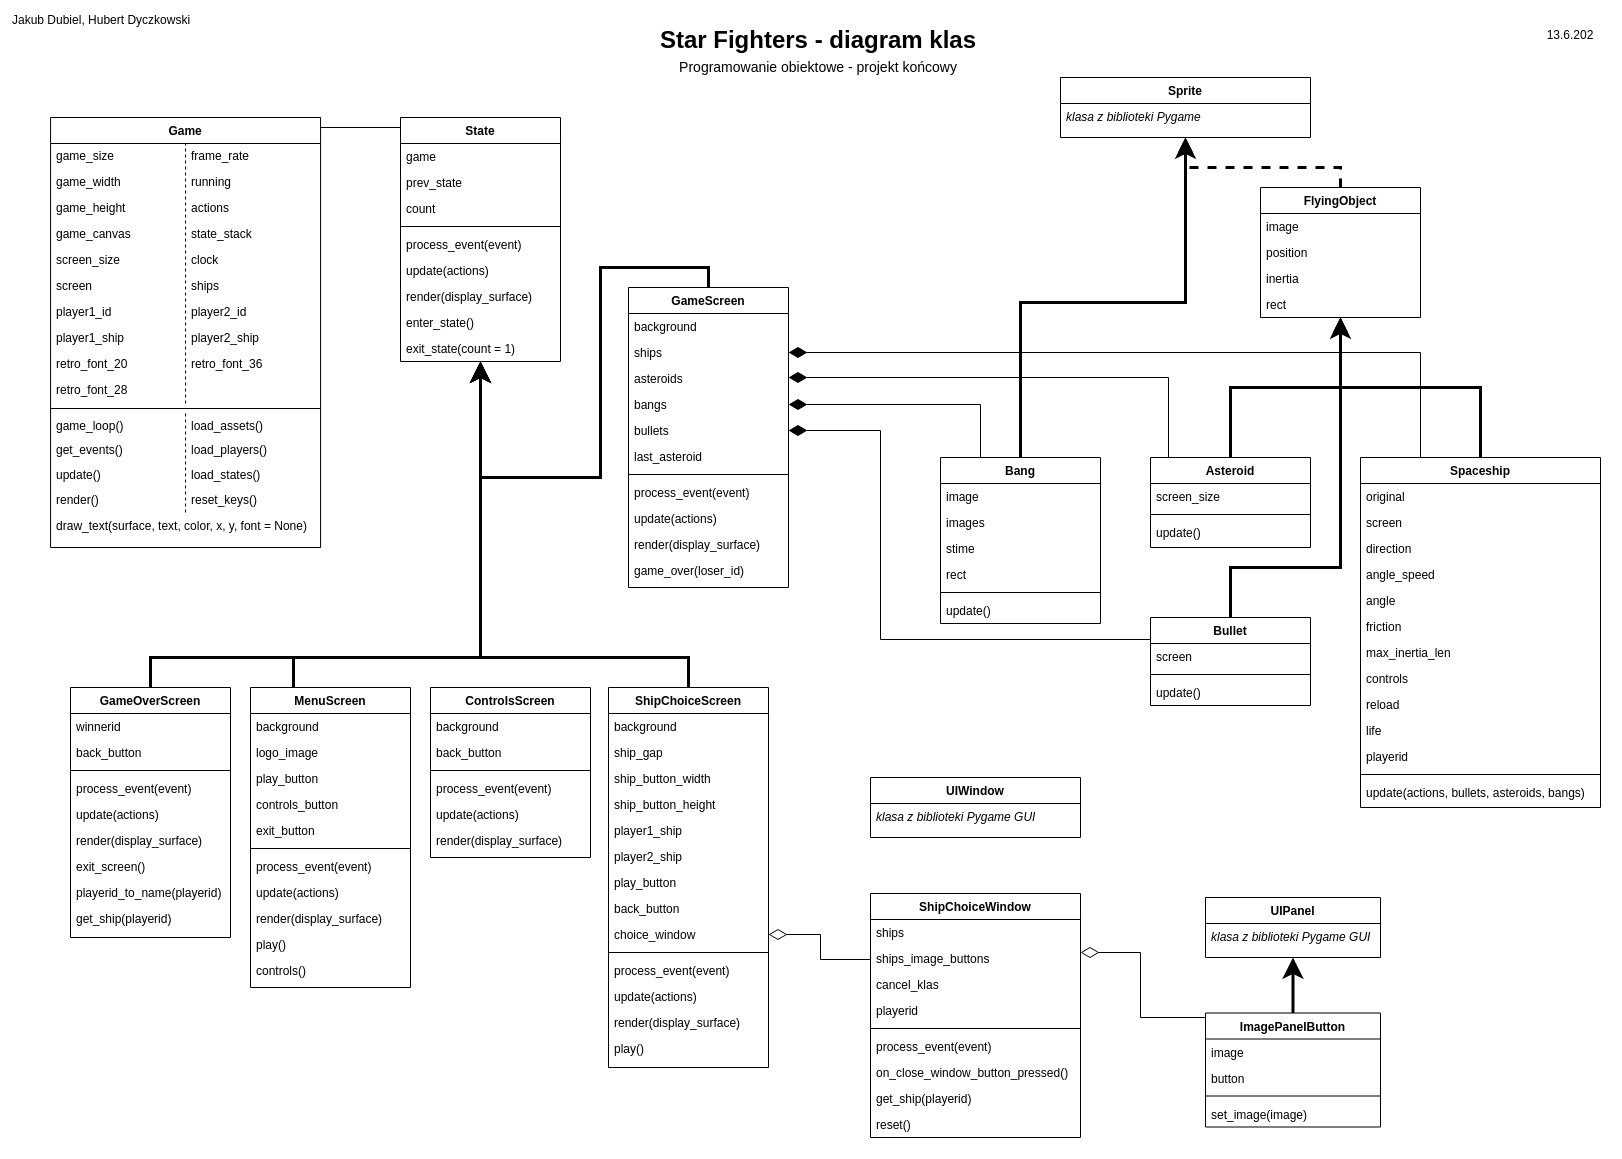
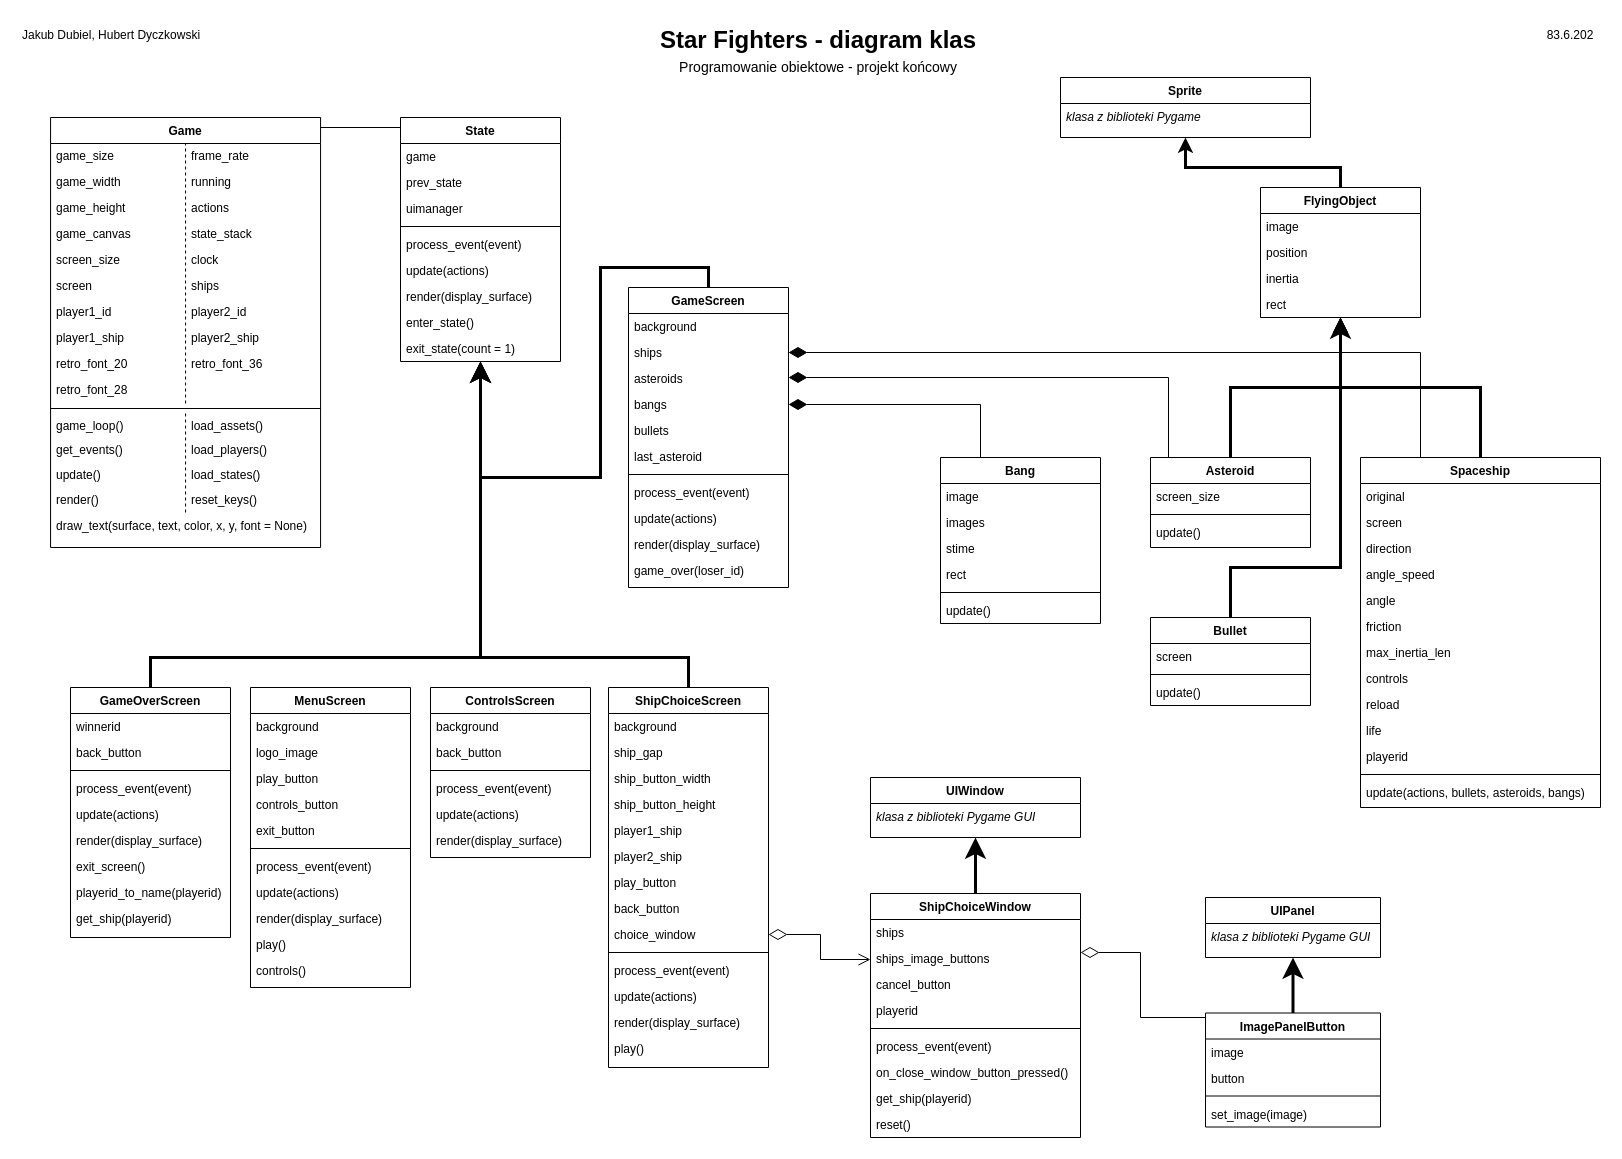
node "Jakub Dubiel, Hubert Dyczkowski": moved (181, 21) -> (191, 36)
node "13.6.202": label "13.6.202" -> "83.6.202"
edge "FlyingObject" -> "Sprite": style dashed -> solid
node "count": label "count" -> "uimanager"
edge "Bang" -> "Sprite": removed
edge "Bullet" -> "bullets": removed
edge "MenuScreen" -> "State": removed
edge "ShipChoiceWindow" -> "UIWindow": added
edge "ShipChoiceWindow" -> "choice_window": arrowhead none -> open
node "cancel_klas": label "cancel_klas" -> "cancel_button"
